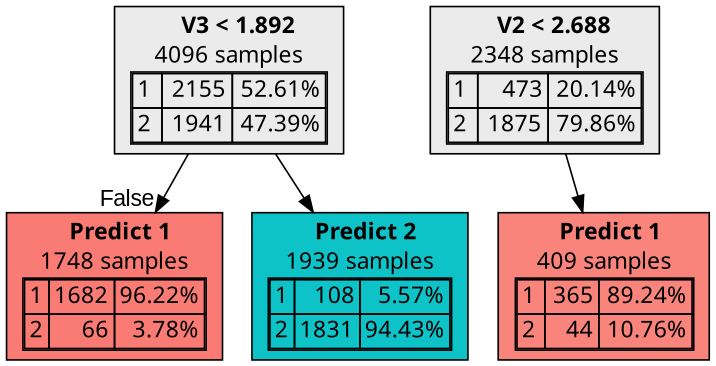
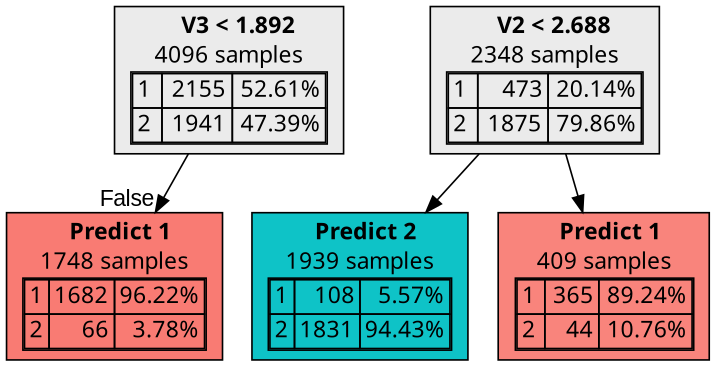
edge "V3 < 1.892" -> "Predict 2": now "V2 < 2.688" -> "Predict 2"
